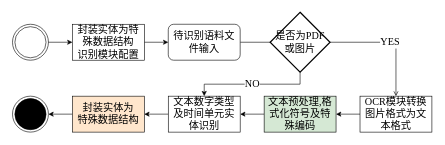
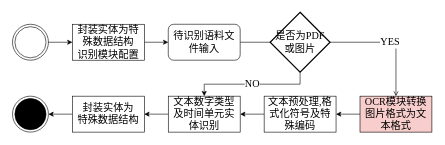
node "封装实体为特殊数据结构": fillcolor #ffe6cc -> #ffffff
node "文本预处理,格式化符号及特殊编码": fillcolor #d5e8d4 -> #ffffff
node "OCR模块转换图片格式为文本格式": fillcolor #ffffff -> #f8cecc
